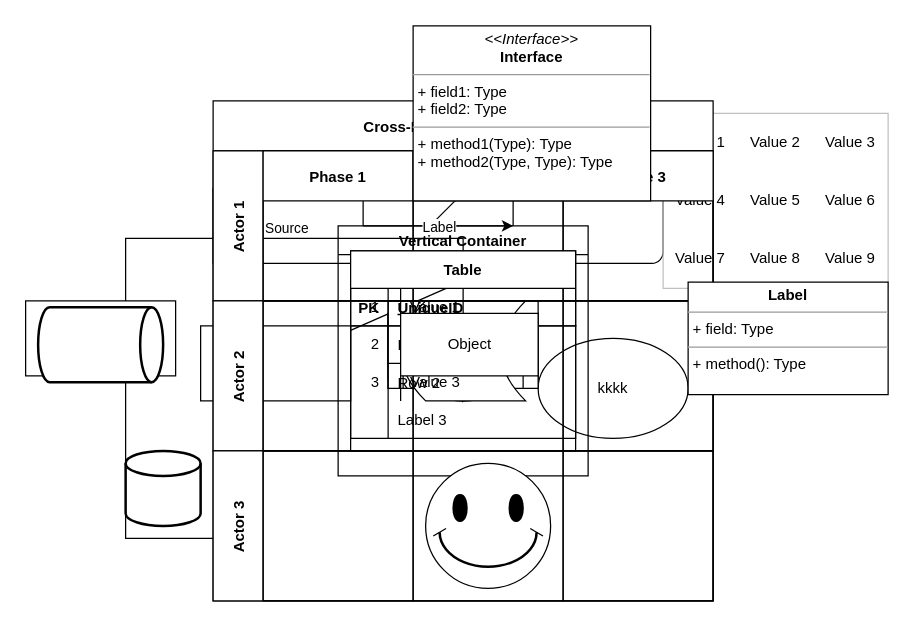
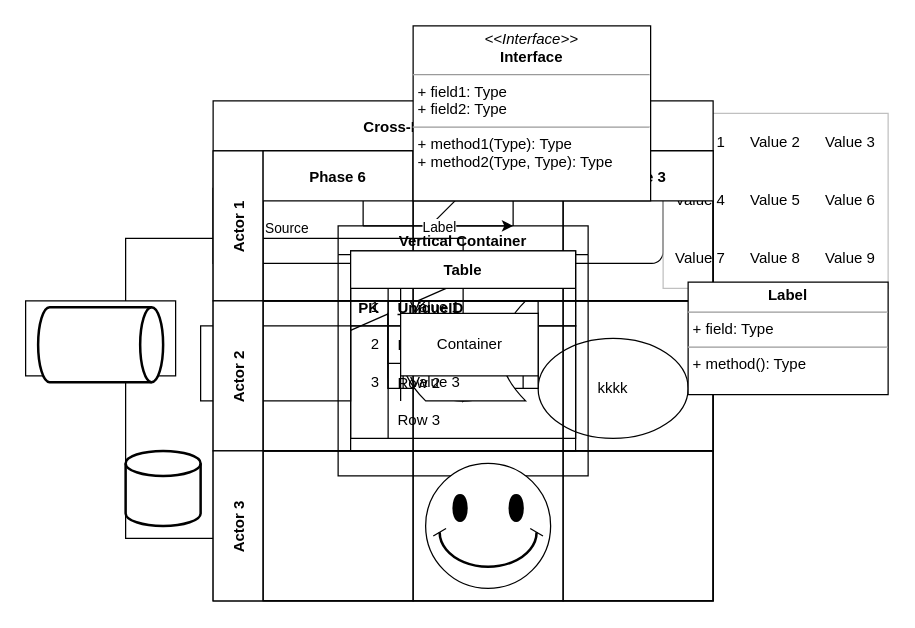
node "Phase 1": label "Phase 1" -> "Phase 6"
node "Object": label "Object" -> "Container"
node "Label 3": label "Label 3" -> "Row 3"
